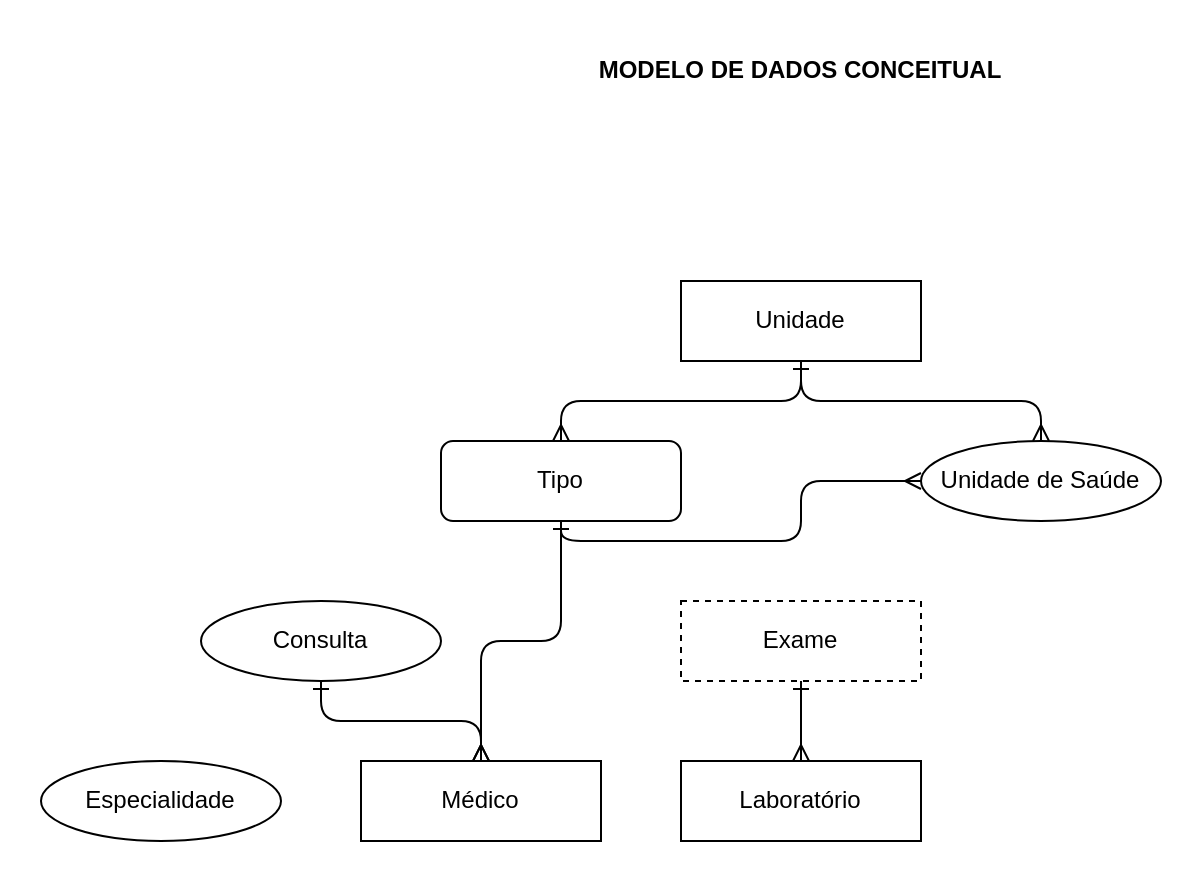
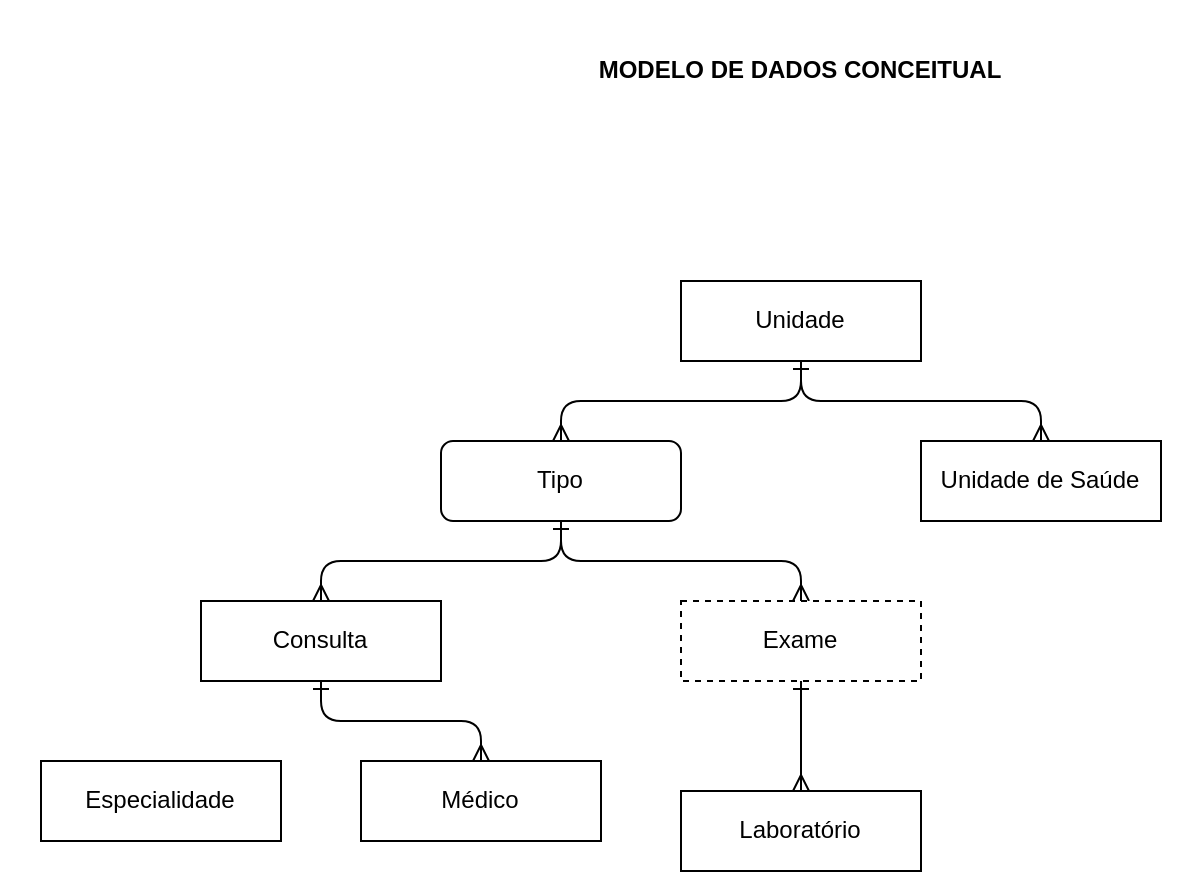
node "Unidade de Saúde": shape ellipse -> rectangle
edge "Tipo" -- "Unidade de Saúde": now "Tipo" -- "Exame"
node "Consulta": shape ellipse -> rectangle
edge "Tipo" -- "Médico": now "Tipo" -- "Consulta"
node "Especialidade": shape ellipse -> rectangle
node "Laboratório": moved (801, 801) -> (801, 831)
